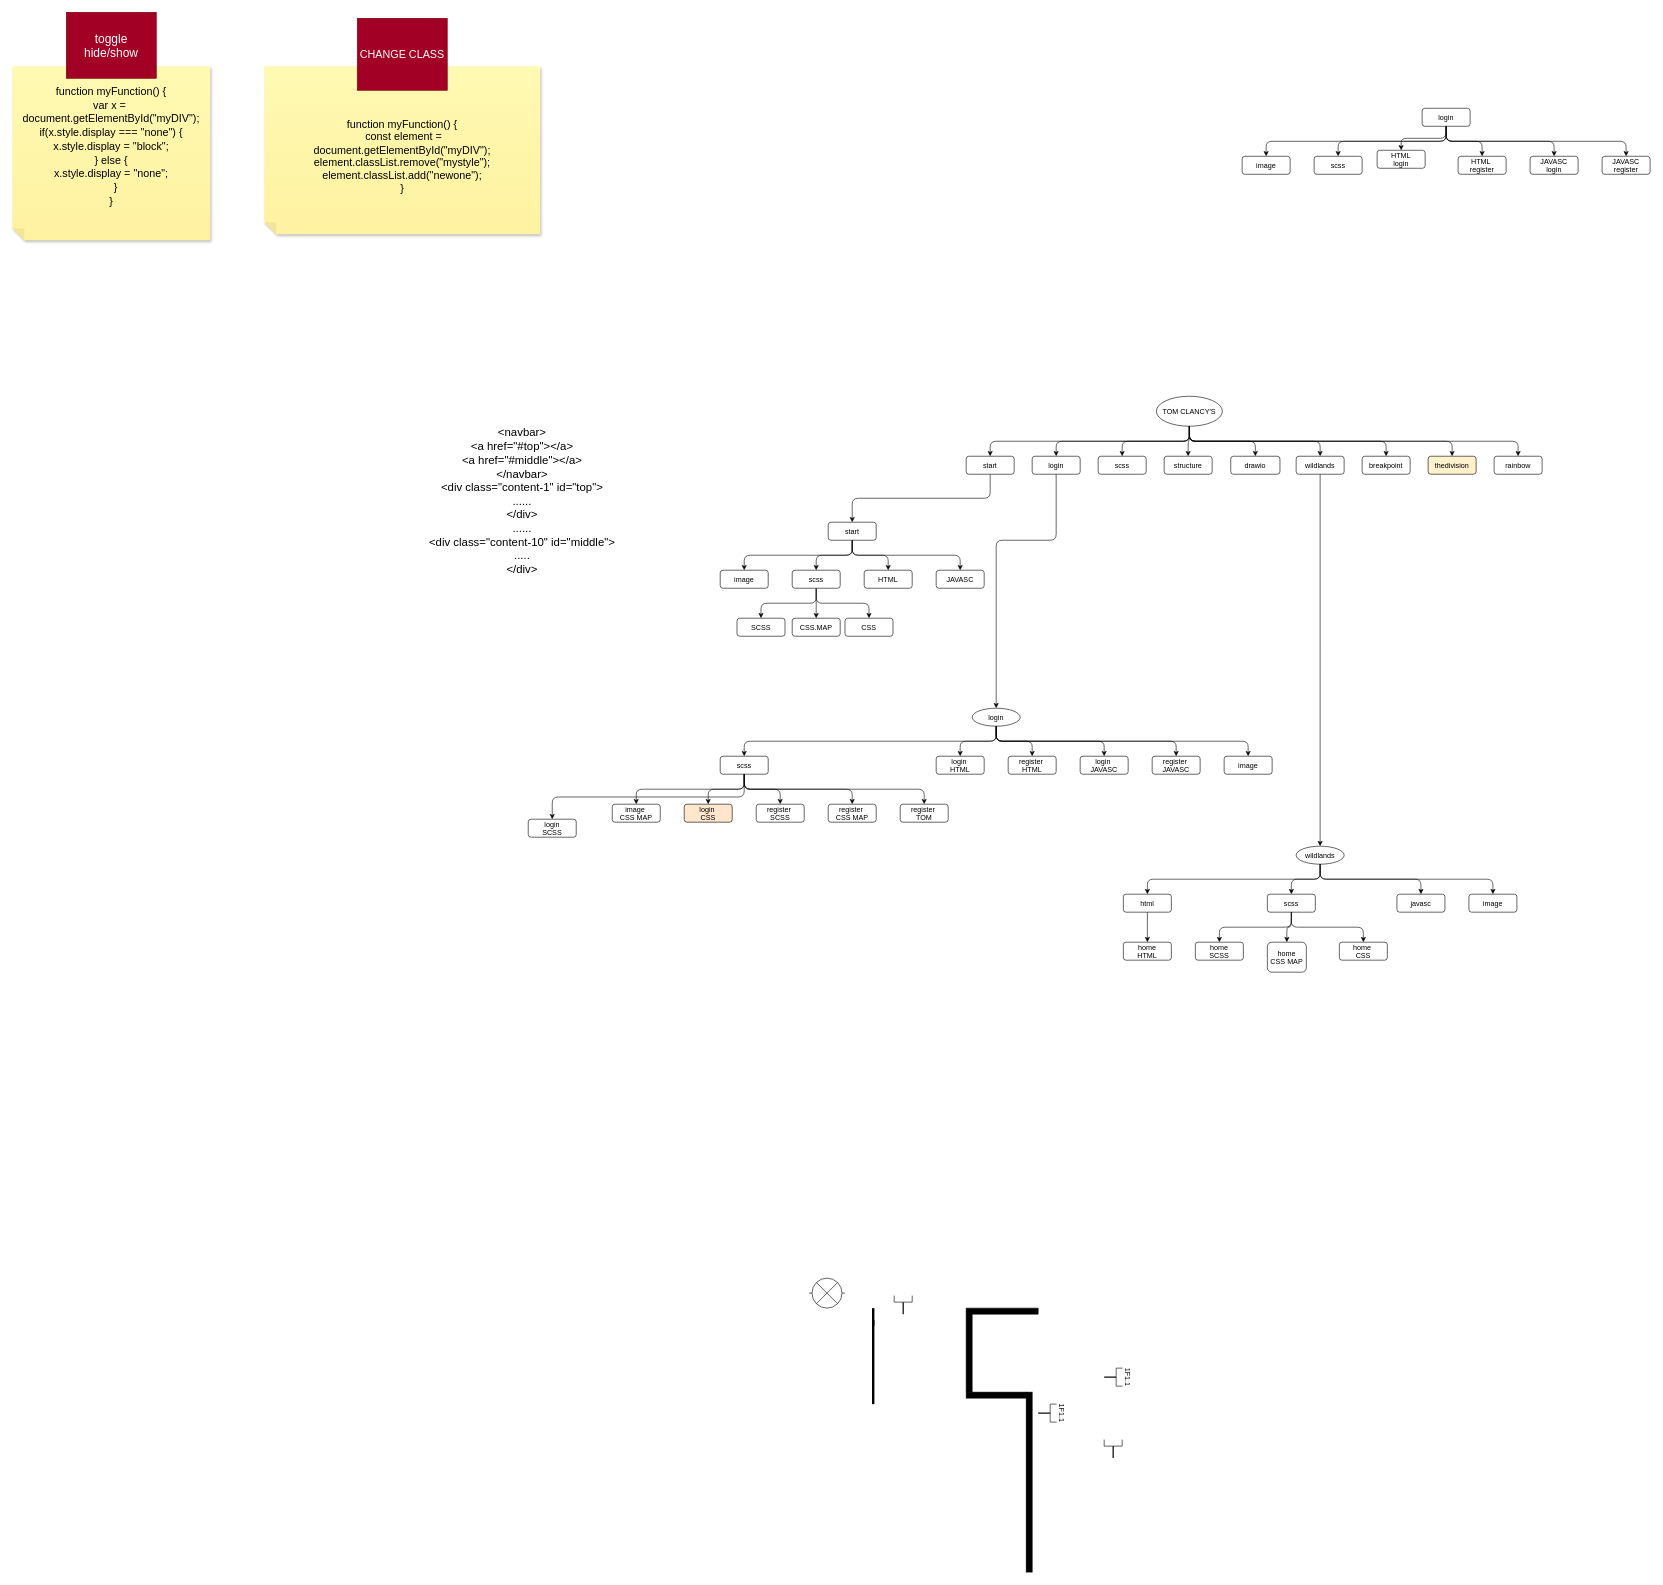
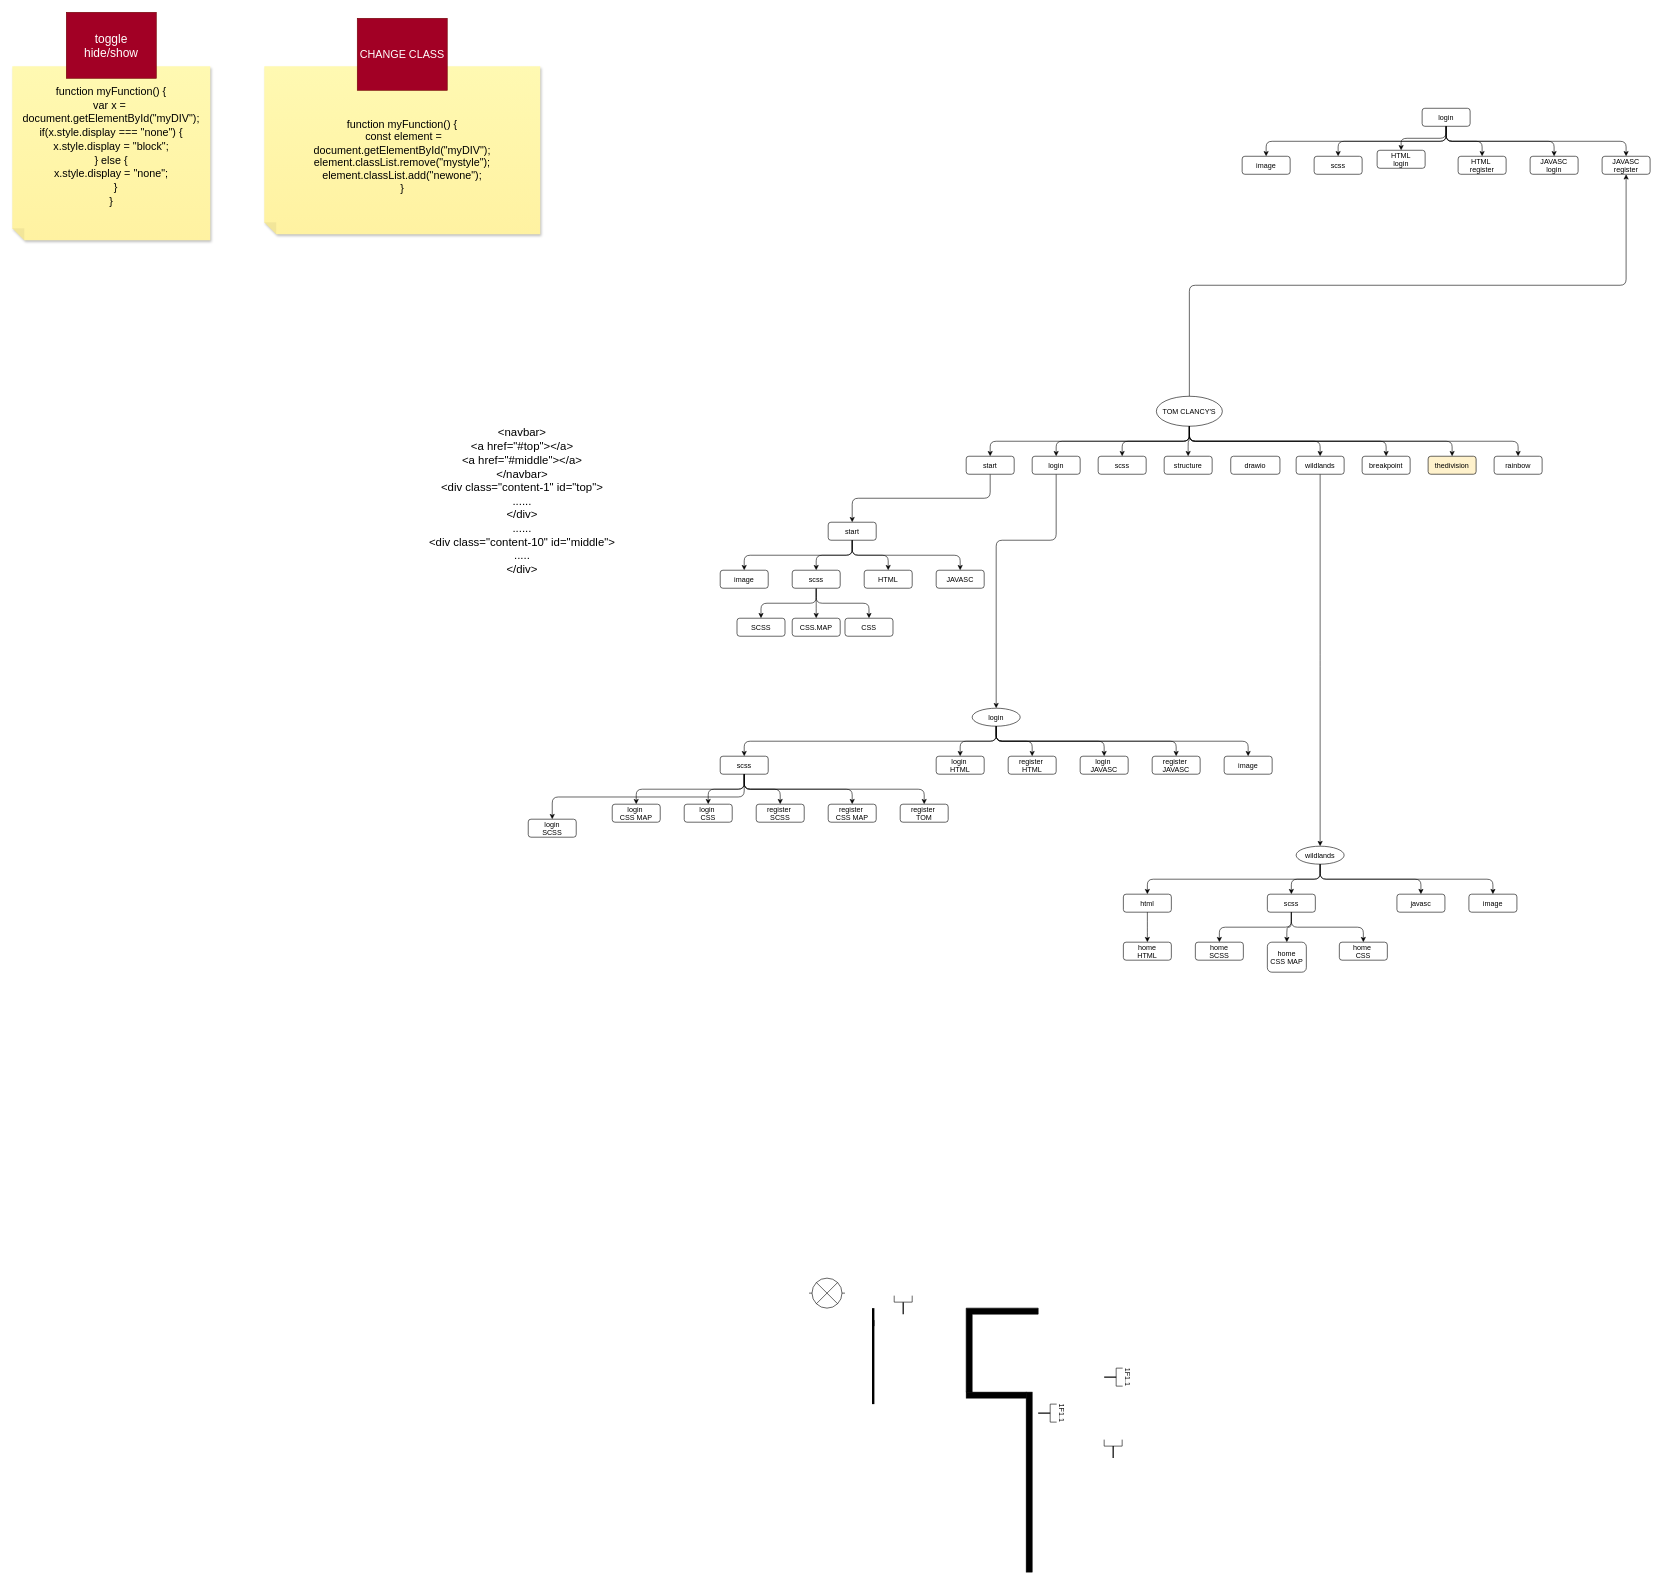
edge "TOM CLANCY'S" -> "drawio": now "TOM CLANCY'S" -> "JAVASC register"
node "image CSS MAP": label "image CSS MAP" -> "login CSS MAP"
node "login CSS": fillcolor #ffe6cc -> #ffffff
